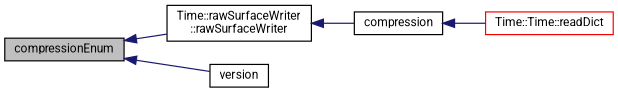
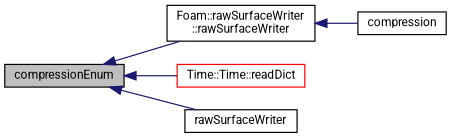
node "Time::rawSurfaceWriter ::rawSurfaceWriter": label "Time::rawSurfaceWriter ::rawSurfaceWriter" -> "Foam::rawSurfaceWriter ::rawSurfaceWriter"
edge "Time::Time::readDict" -> "compression": now "Time::Time::readDict" -> "compressionEnum"
node "version": label "version" -> "rawSurfaceWriter"
